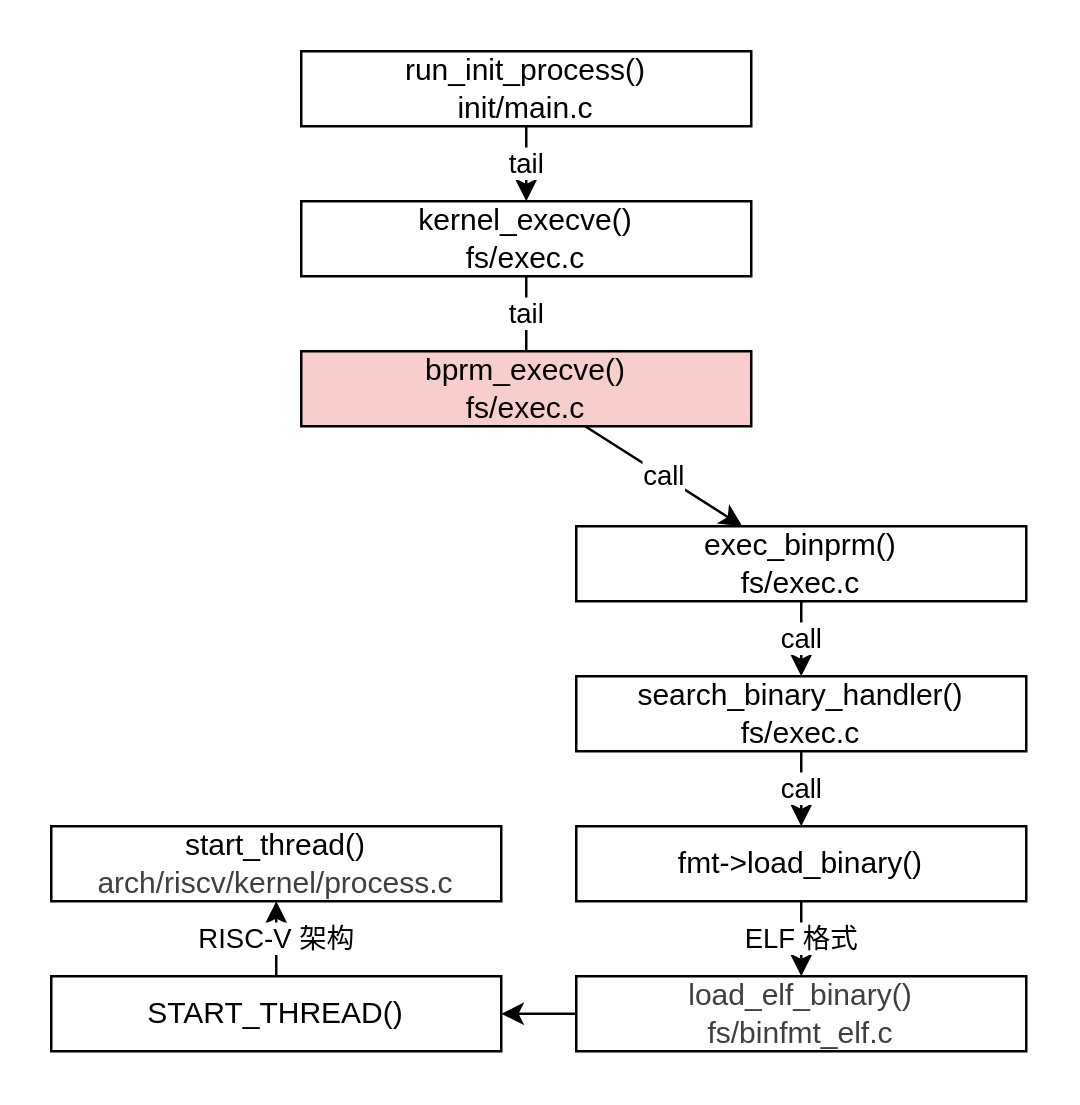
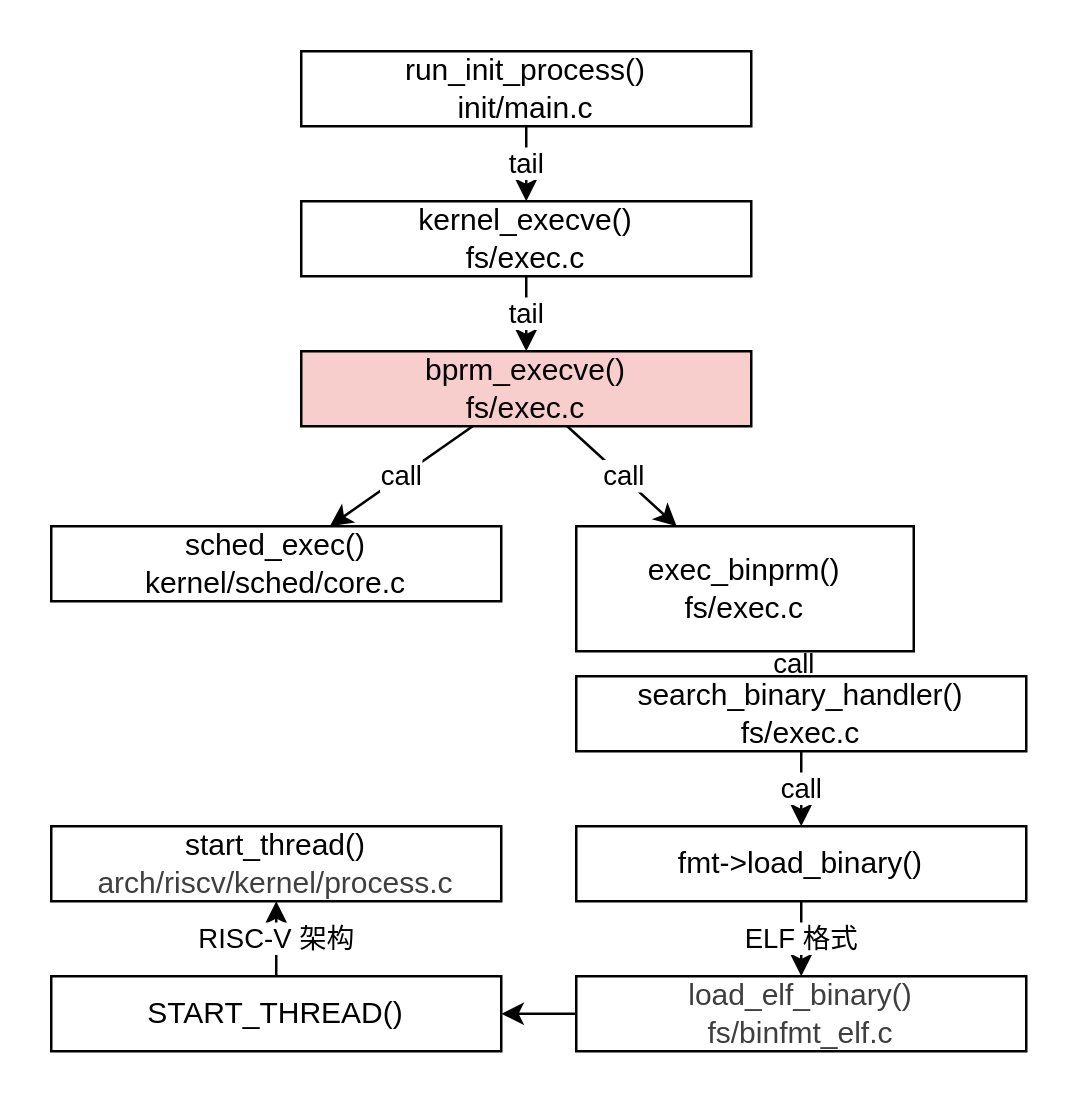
edge "kernel_execve() fs/exec.c" -- "bprm_execve() fs/exec.c": arrowhead none -> classic
edge "bprm_execve() fs/exec.c" -> "sched_exec() kernel/sched/core.c": added, label "call"
node "sched_exec() kernel/sched/core.c": added
node "exec_binprm() fs/exec.c": size 450x75 -> 338x125
